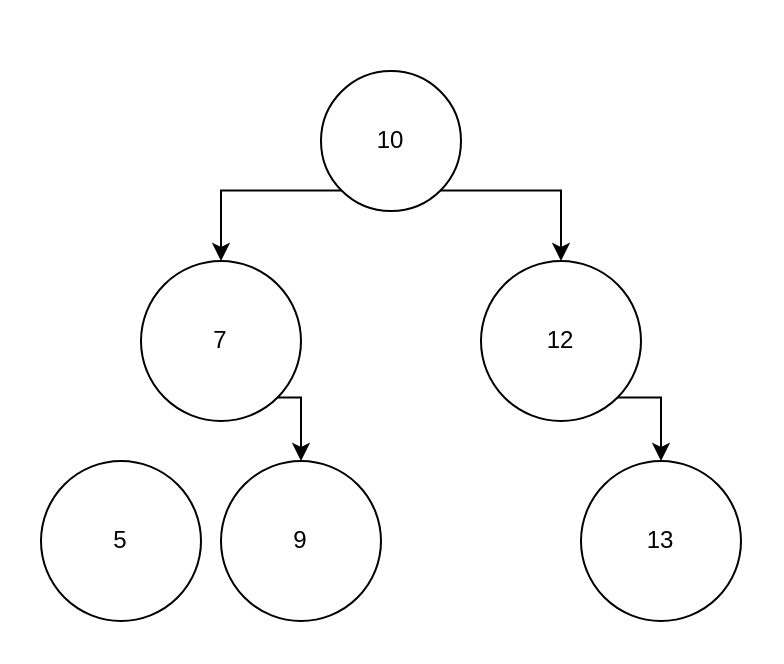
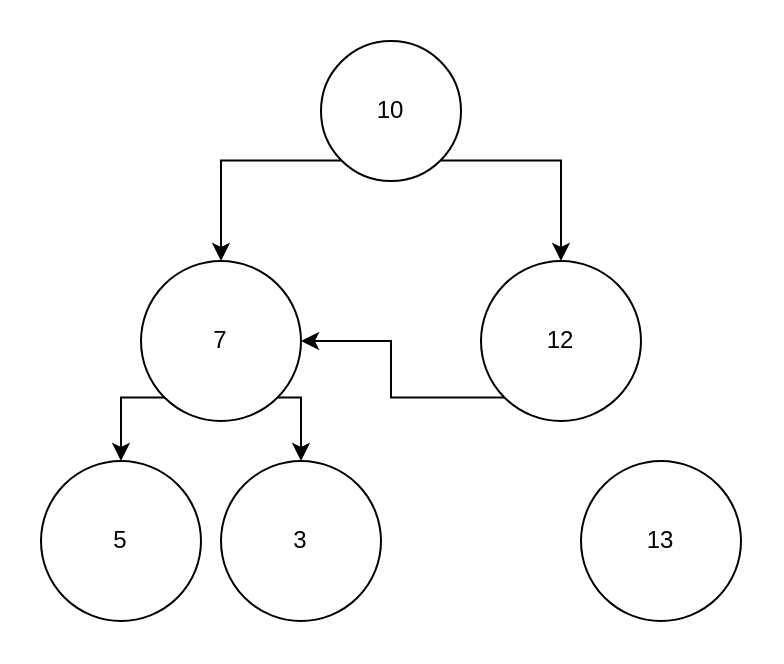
node "10": moved (391, 141) -> (391, 111)
edge "7" -> "5": added
edge "12" -> "13": now "12" -> "7"
node "9": label "9" -> "3"
